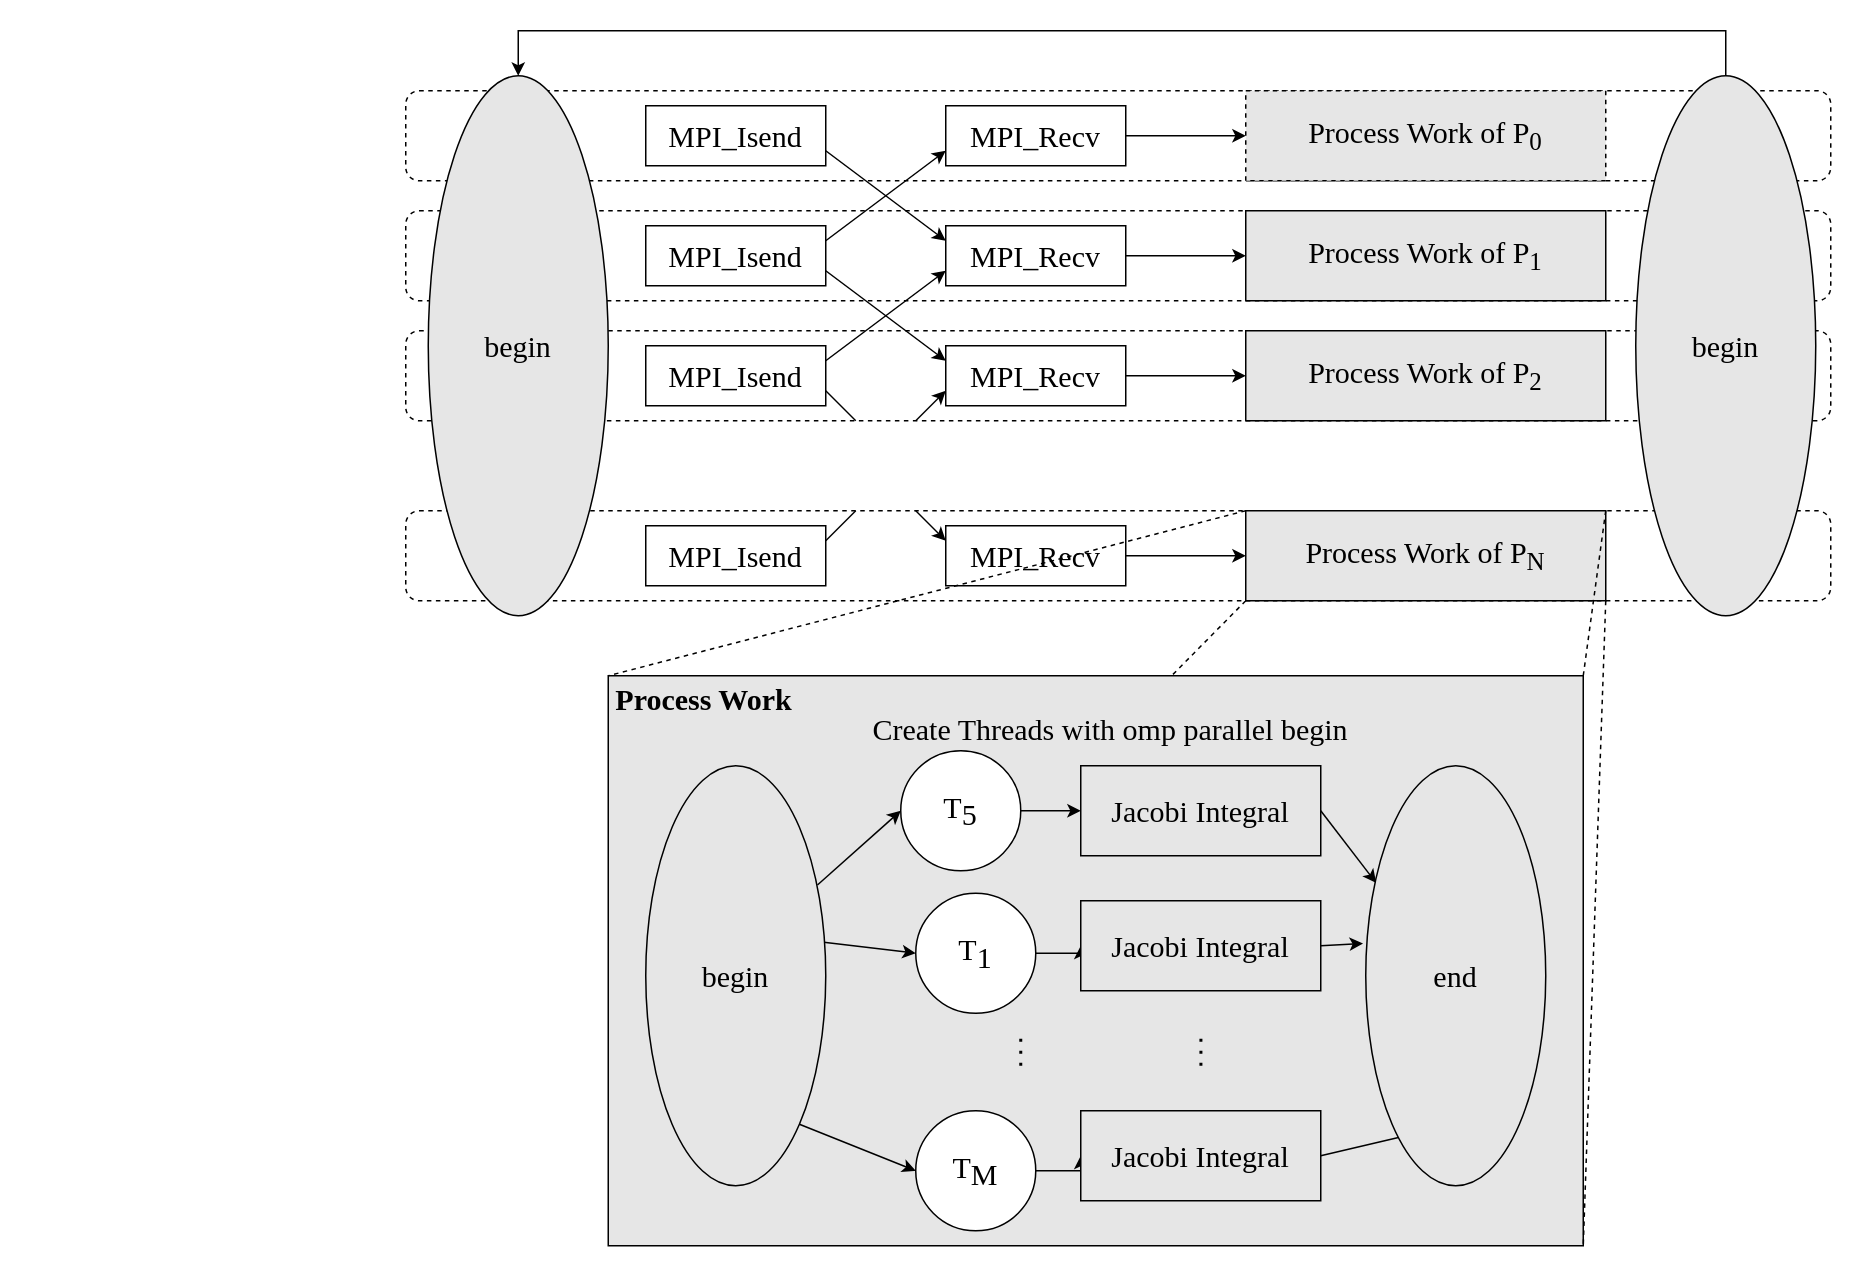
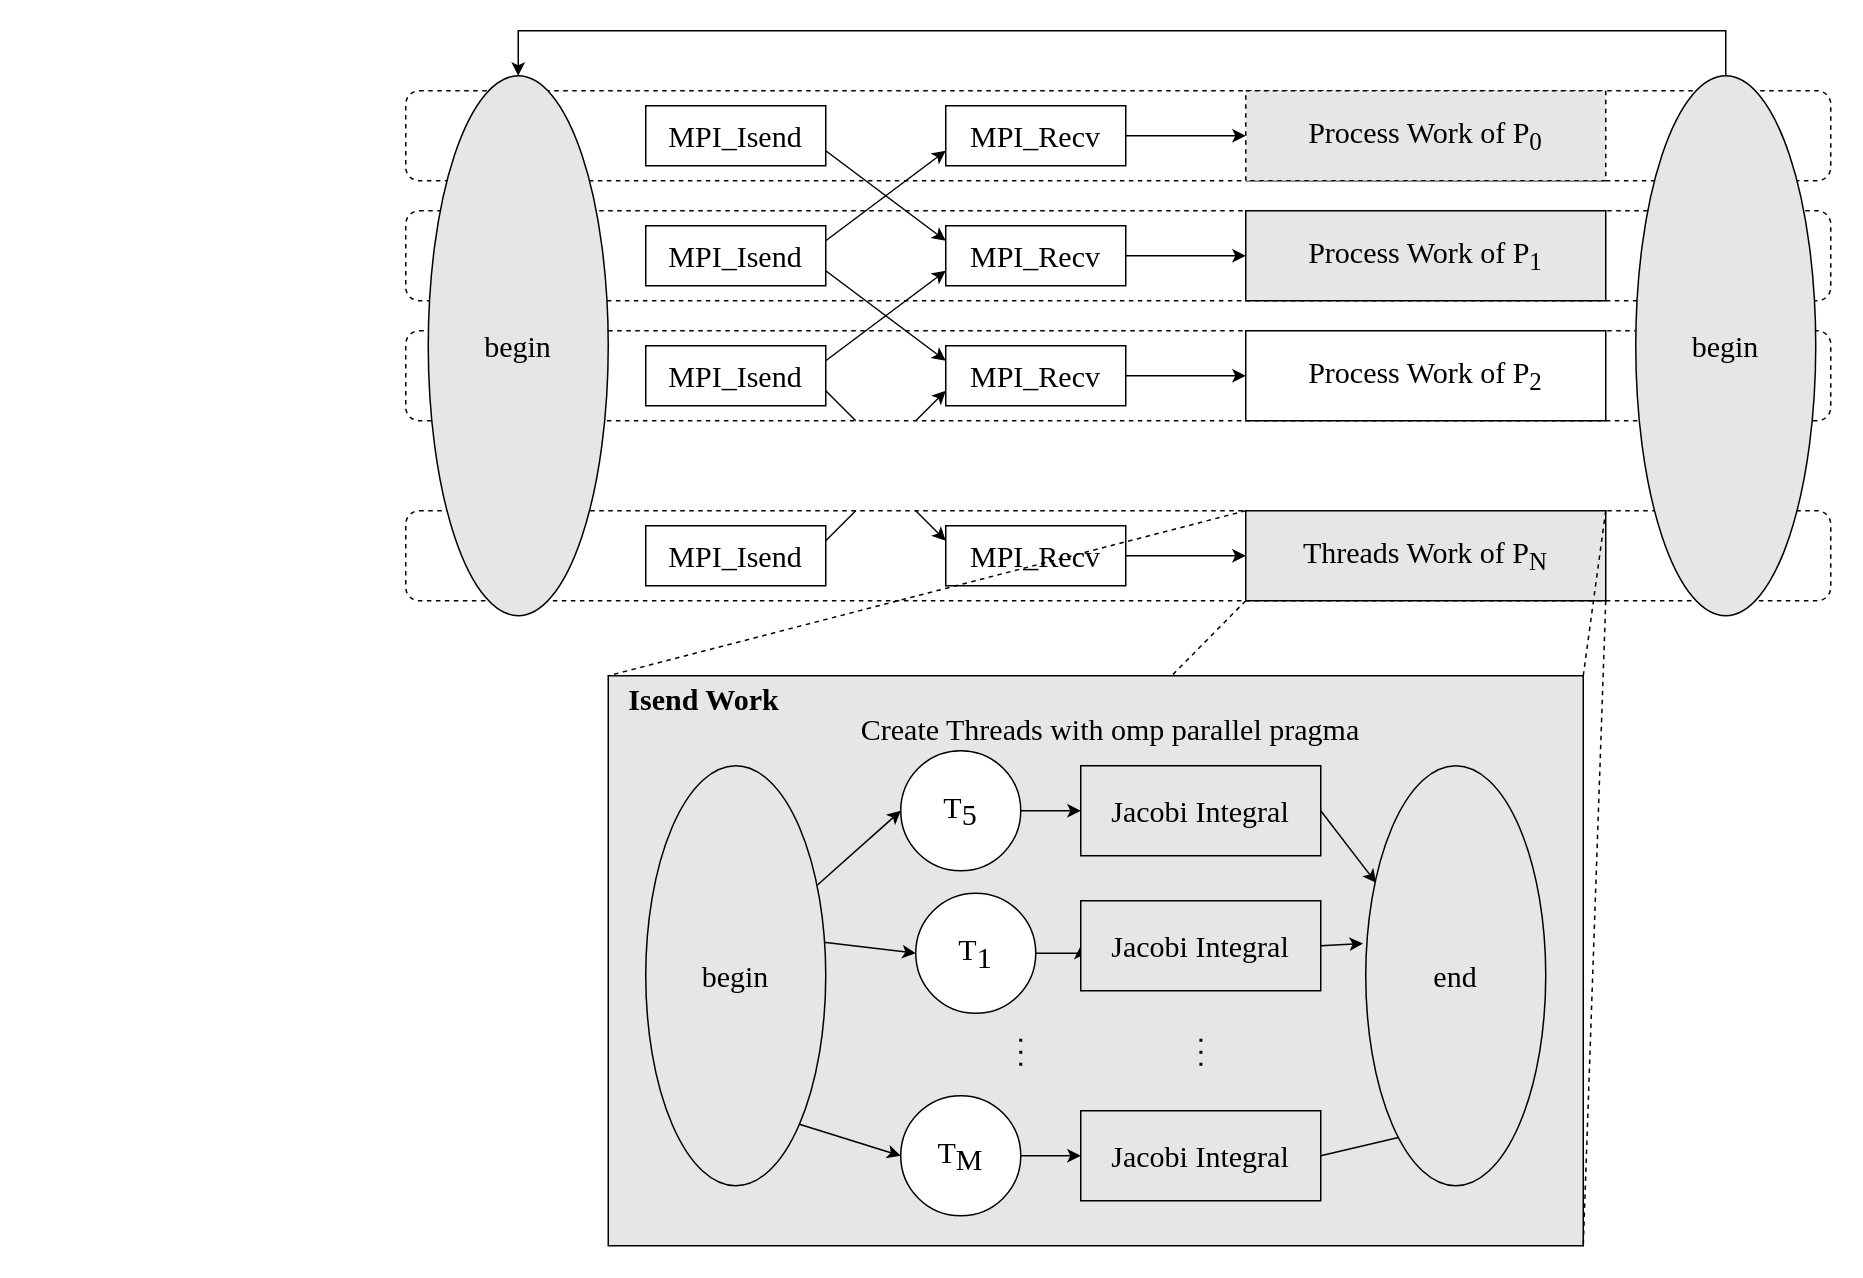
node "Process Work of P2": fillcolor #e6e6e6 -> #ffffff
node "Process Work of PN": label "Process Work of PN" -> "Threads Work of PN"
node "Process Work": label "Process Work" -> "Isend Work"
node "Create Threads with omp parallel begin": label "Create Threads with omp parallel begin" -> "Create Threads with omp parallel pragma"
node "TM": moved (976, 1171) -> (961, 1156)
